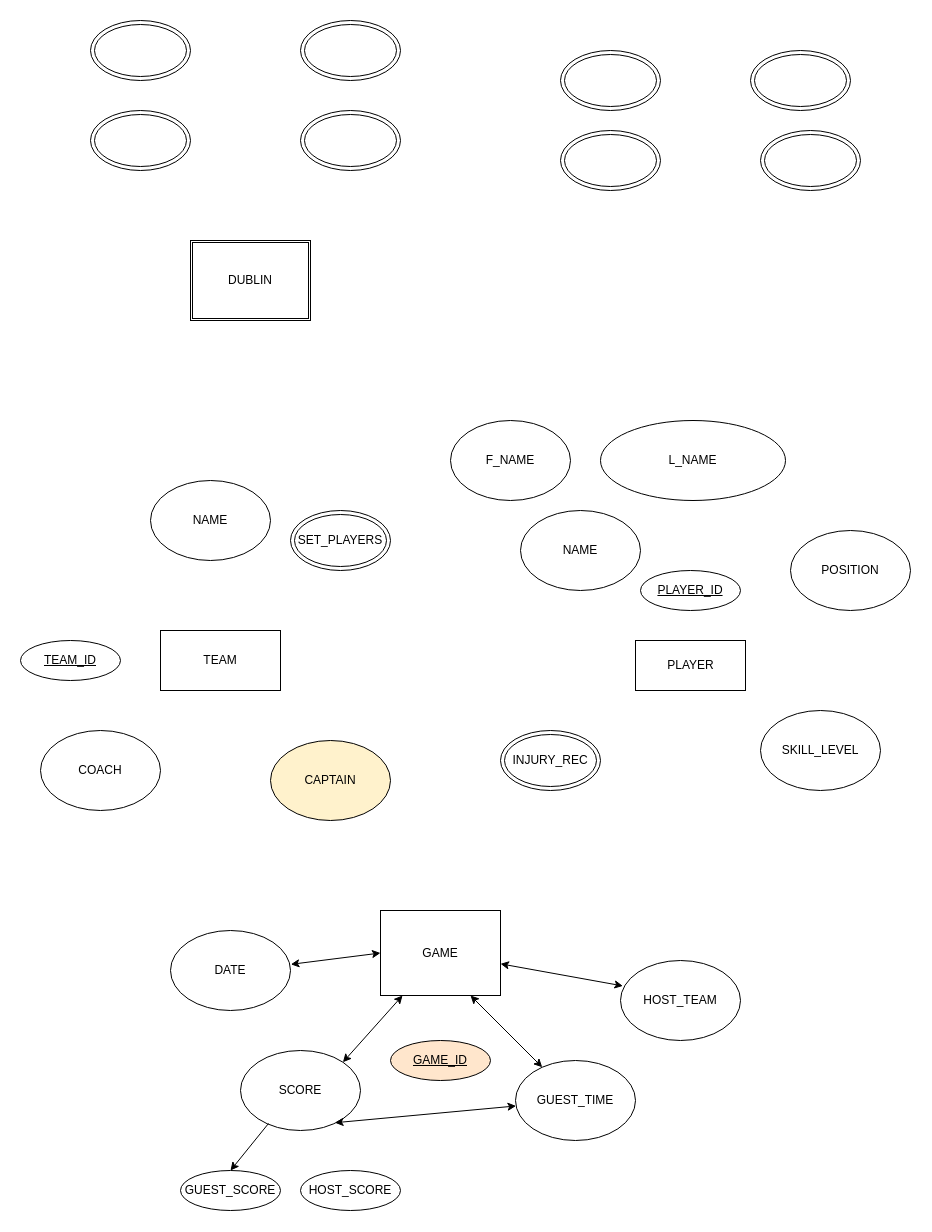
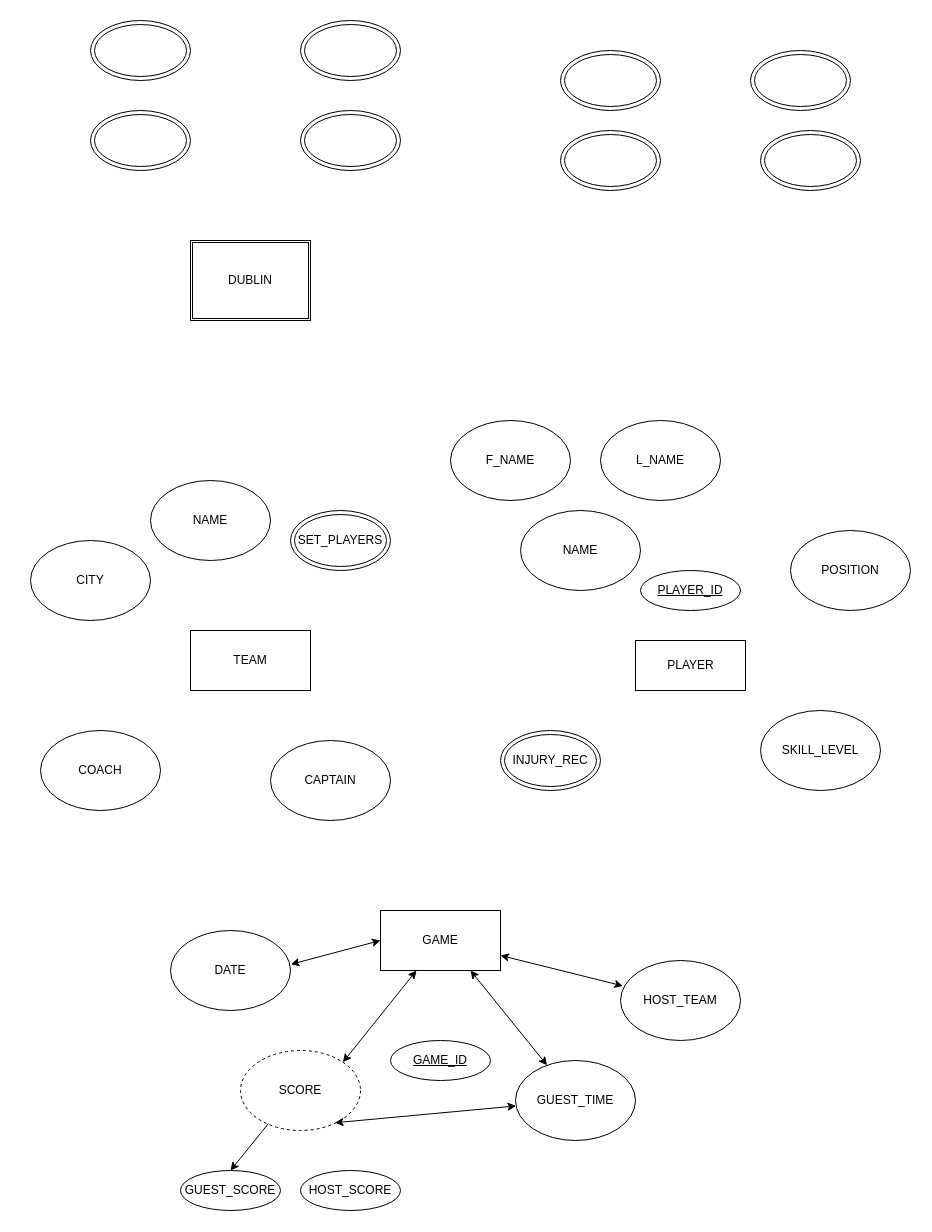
node "L_NAME": size 185x80 -> 120x80
node "CITY": added
node "TEAM_ID": removed
node "TEAM": moved (221, 661) -> (251, 661)
node "CAPTAIN": fillcolor #fff2cc -> #ffffff
node "GAME": size 120x85 -> 120x60
node "GAME_ID": fillcolor #ffe6cc -> #ffffff
node "SCORE": style solid -> dashed
